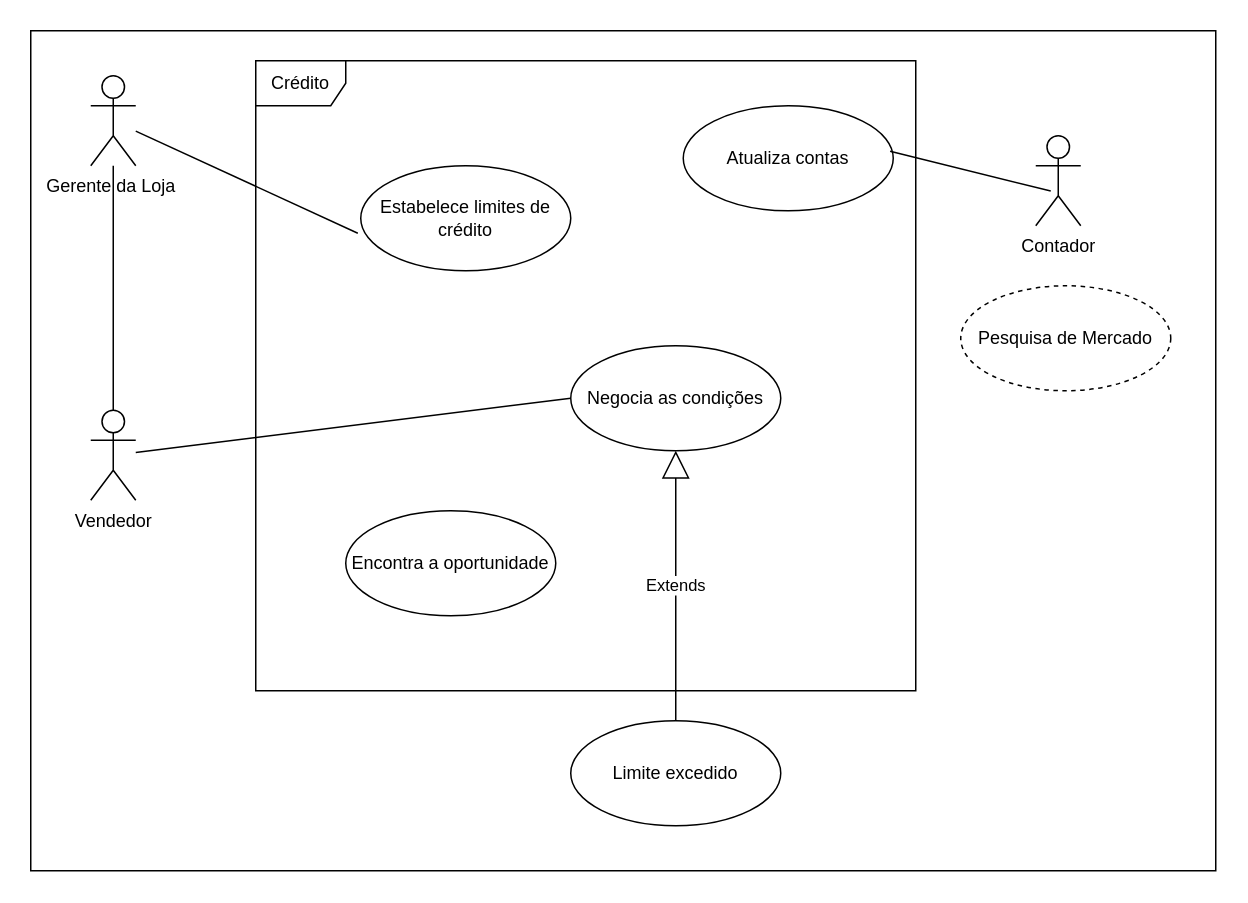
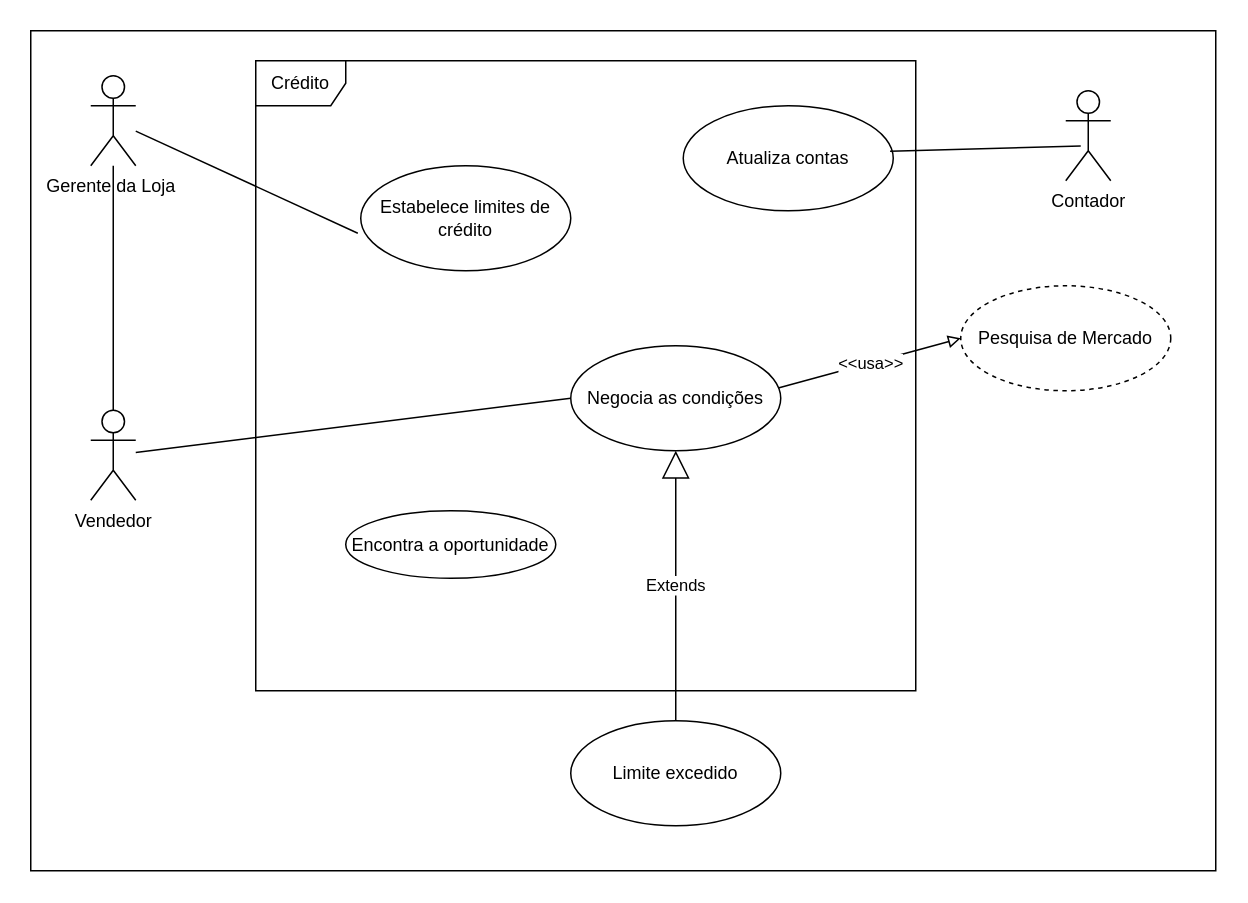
node "Contador": moved (1058, 181) -> (1088, 136)
edge "Negocia as condições" -> "Pesquisa de Mercado": added, label "<<usa>>"
node "Encontra a oportunidade": size 210x105 -> 210x68
